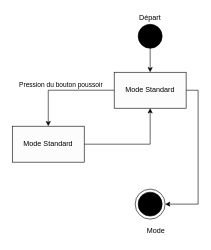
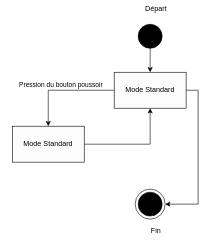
node "Départ": moved (150, 18) -> (156, 9)
node "Mode": label "Mode" -> "Fin"
